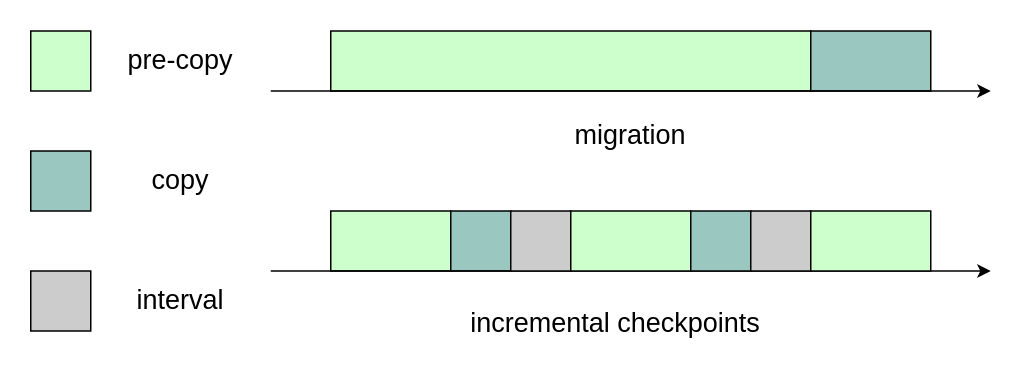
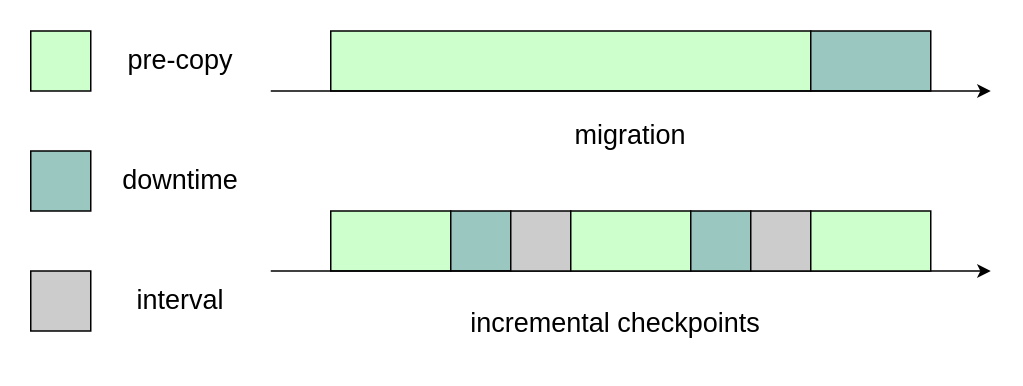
node "copy": label "copy" -> "downtime"
